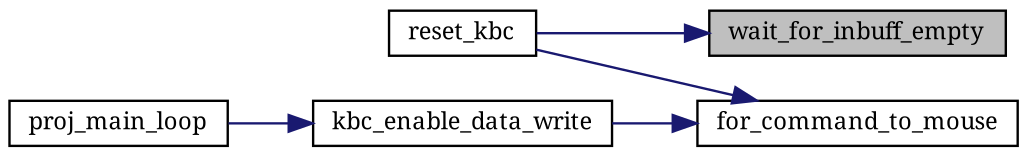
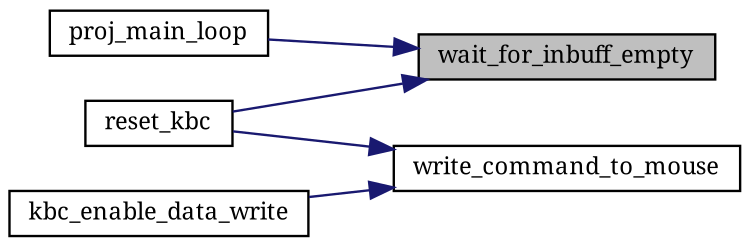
edge "proj_main_loop" -> "kbc_enable_data_write": now "proj_main_loop" -> "wait_for_inbuff_empty"
node "for_command_to_mouse": label "for_command_to_mouse" -> "write_command_to_mouse"
